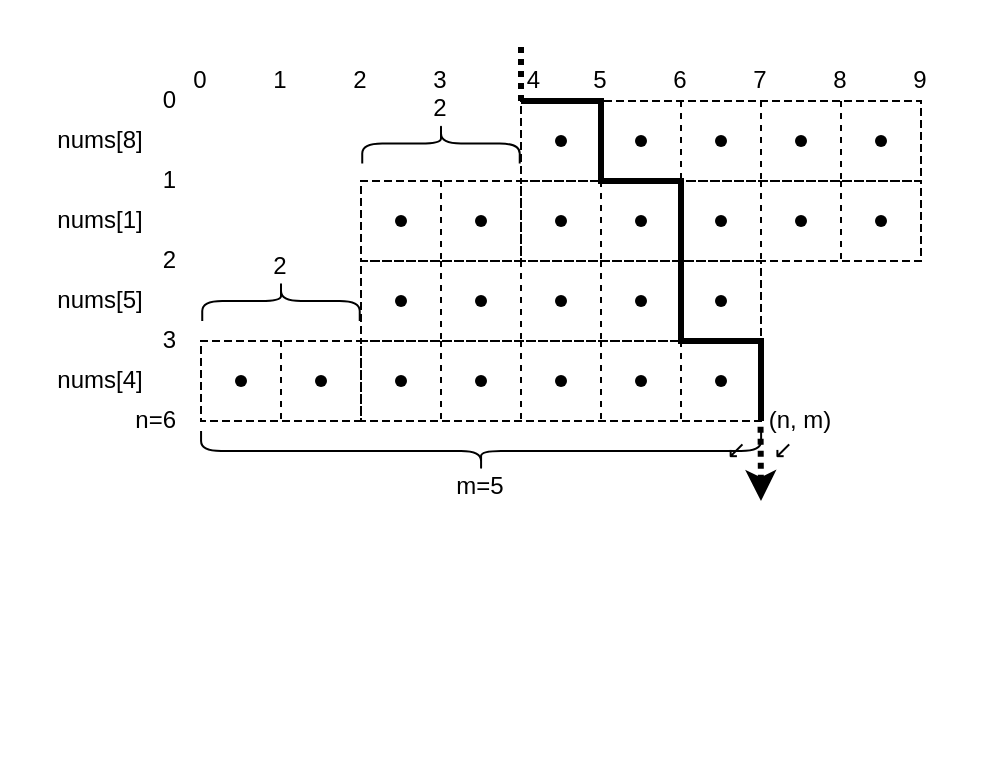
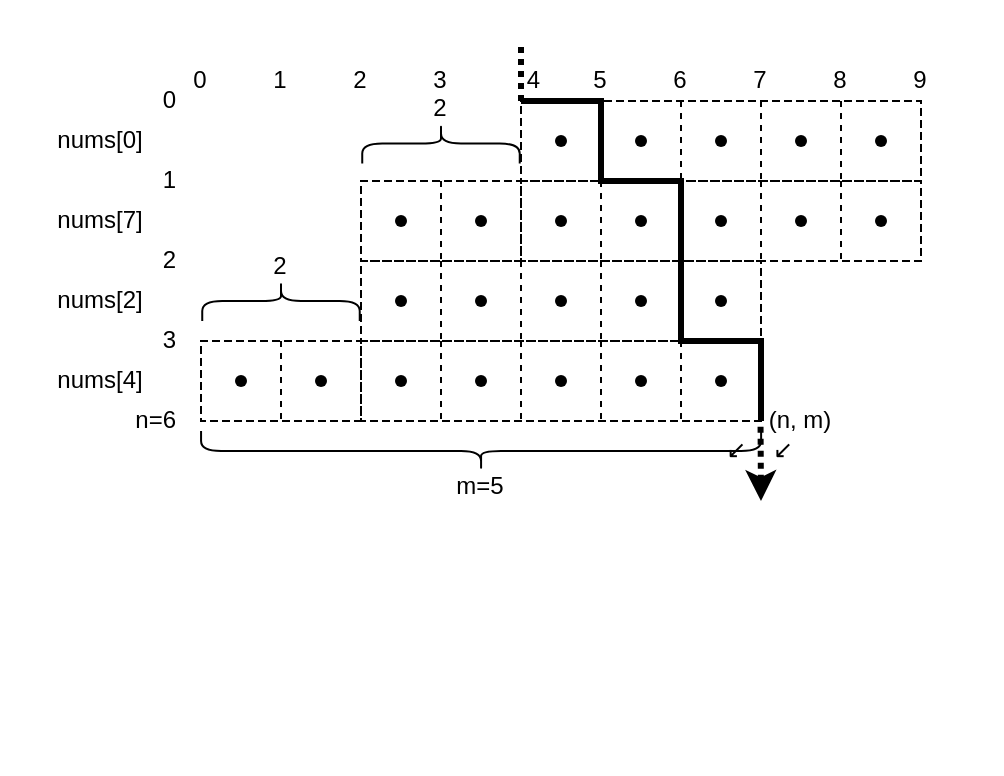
node "nums[8]": label "nums[8]" -> "nums[0]"
node "nums[1]": label "nums[1]" -> "nums[7]"
node "nums[5]": label "nums[5]" -> "nums[2]"
